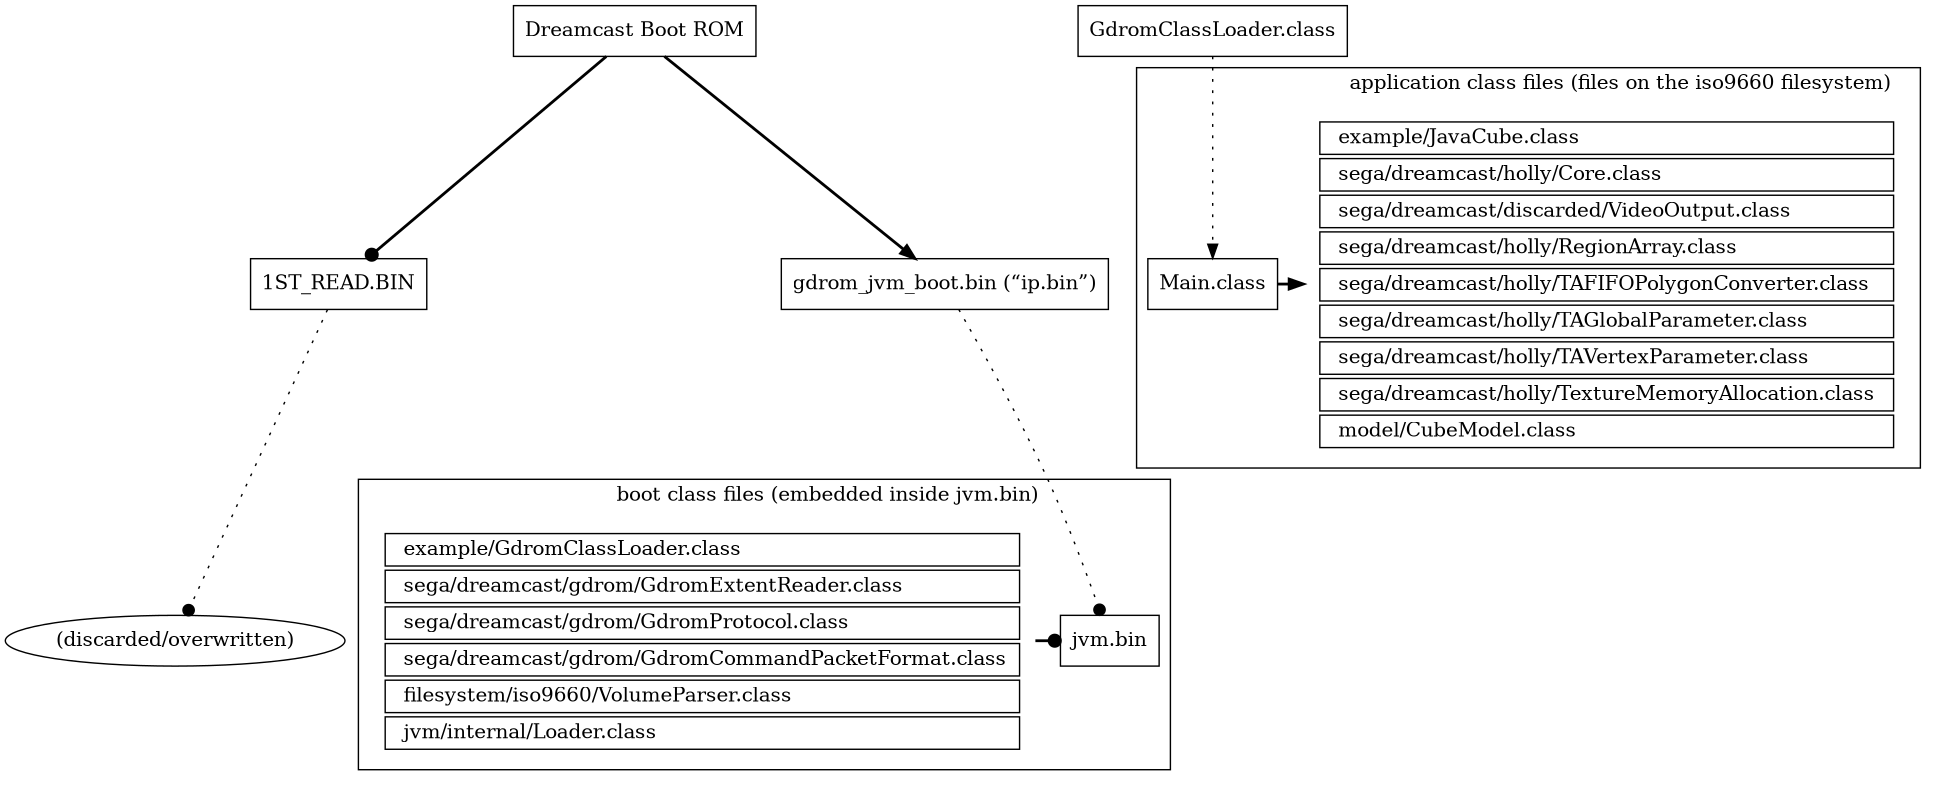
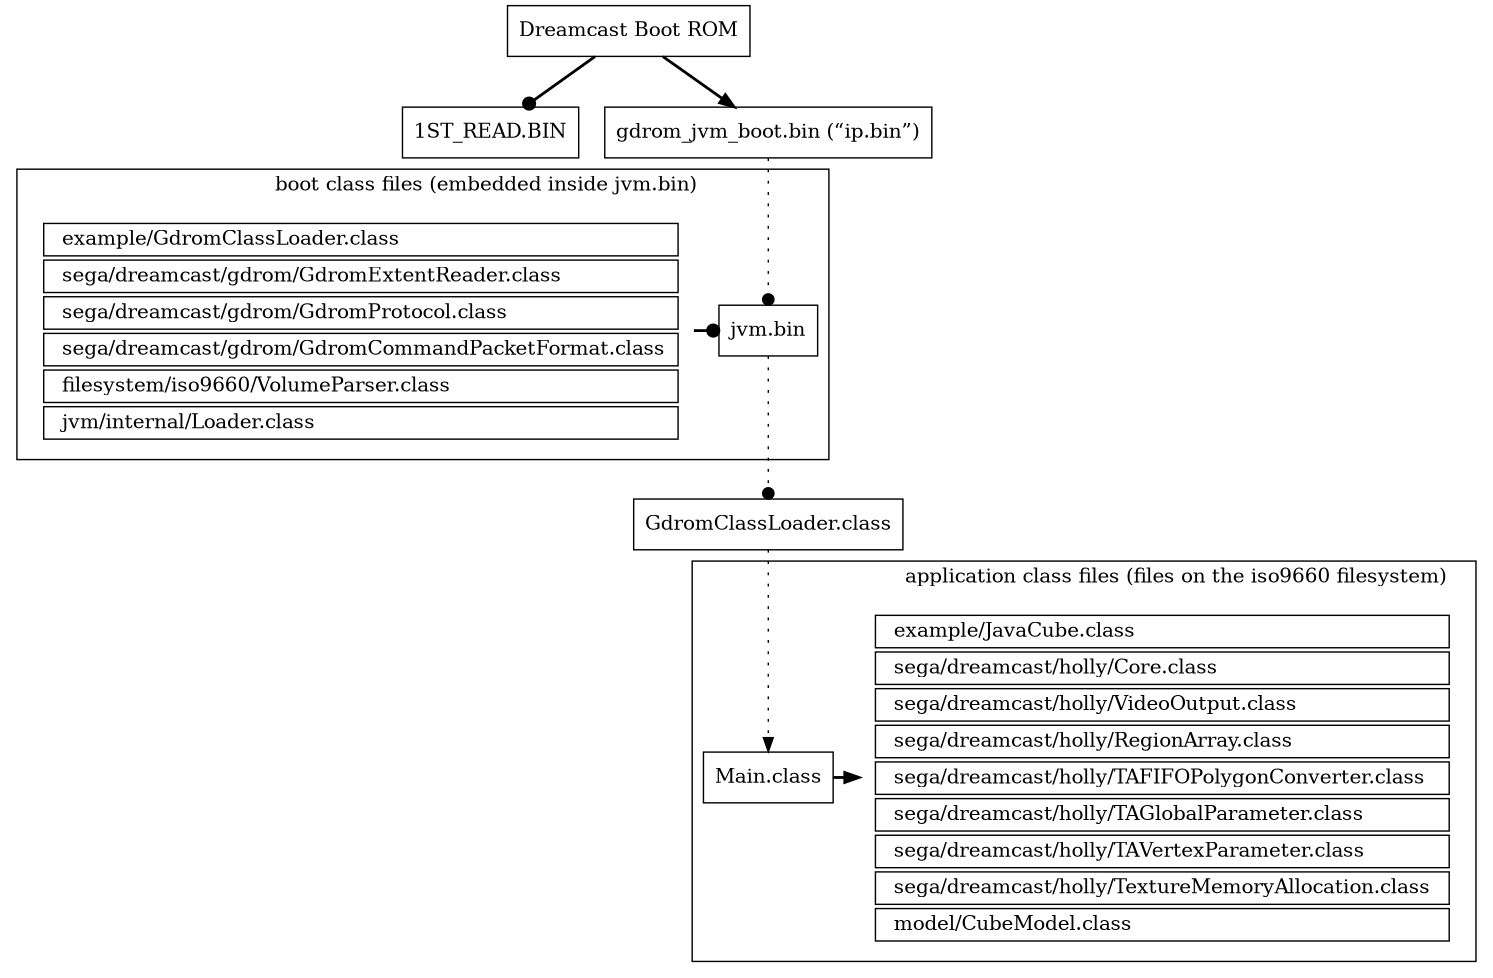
node "example/JavaCube.class": text "sega/dreamcast/discarded/VideoOutput.class" -> "sega/dreamcast/holly/VideoOutput.class"
edge "jvm.bin" -> "GdromClassLoader.class": added
node "(discarded/overwritten)": removed
